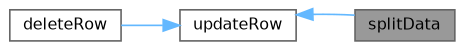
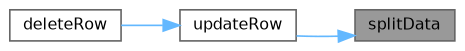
edge "splitData" -> "updateRow": reversed
